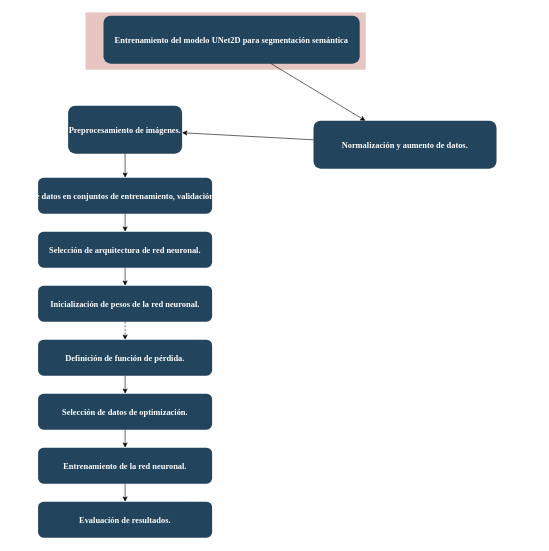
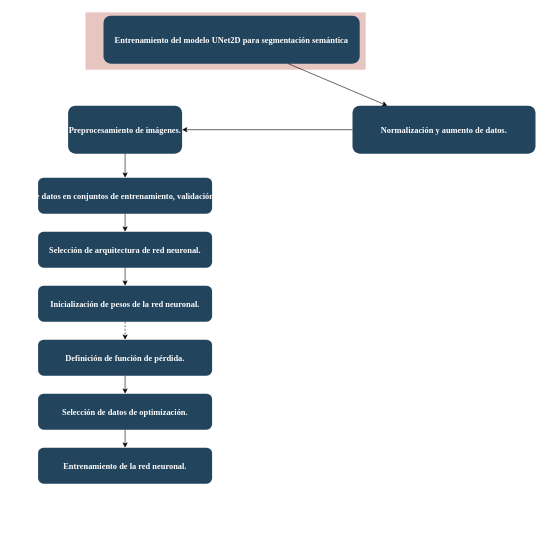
node "Normalización y aumento de datos.": moved (405, 145) -> (444, 130)
edge "Entrenamiento de la red neuronal." -> "Evaluación de resultados.": removed
node "Evaluación de resultados.": removed
